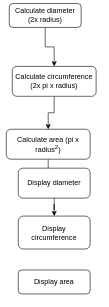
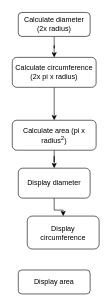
node "Calculate diameter (2x radius)": moved (45, 15) -> (54, 24)
node "Calculate circumference (2x pi x radius)": moved (54, 81) -> (54, 72)
node "Calculate area (pi x radius2)": moved (48, 144) -> (54, 135)
node "Display circumference": moved (54, 233) -> (63, 233)
